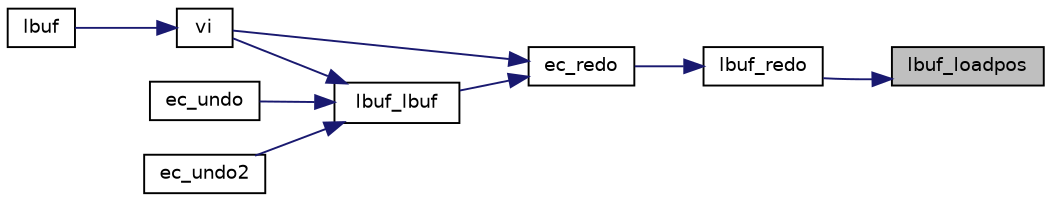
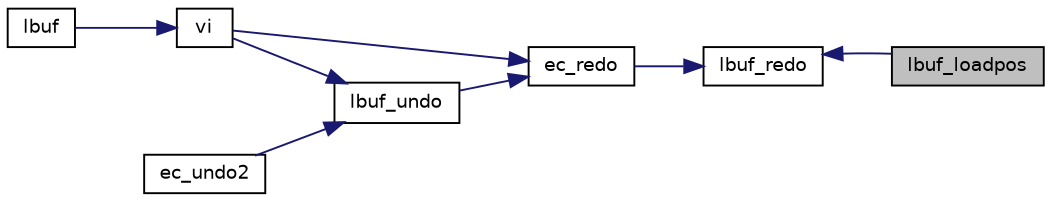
edge "lbuf_redo" -> "lbuf_loadpos": reversed
node "ec_undo": removed
node "lbuf_lbuf": label "lbuf_lbuf" -> "lbuf_undo"
